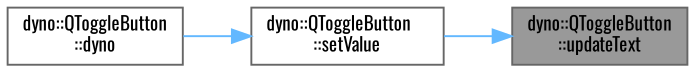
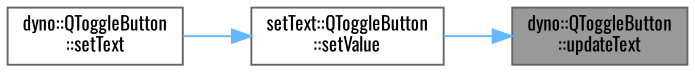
node "dyno::QToggleButton ::dyno": label "dyno::QToggleButton ::dyno" -> "dyno::QToggleButton ::setText"
node "dyno::QToggleButton ::setValue": label "dyno::QToggleButton ::setValue" -> "setText::QToggleButton ::setValue"
